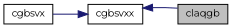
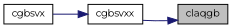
edge "claqgb" -> "cgbsvxx": reversed
